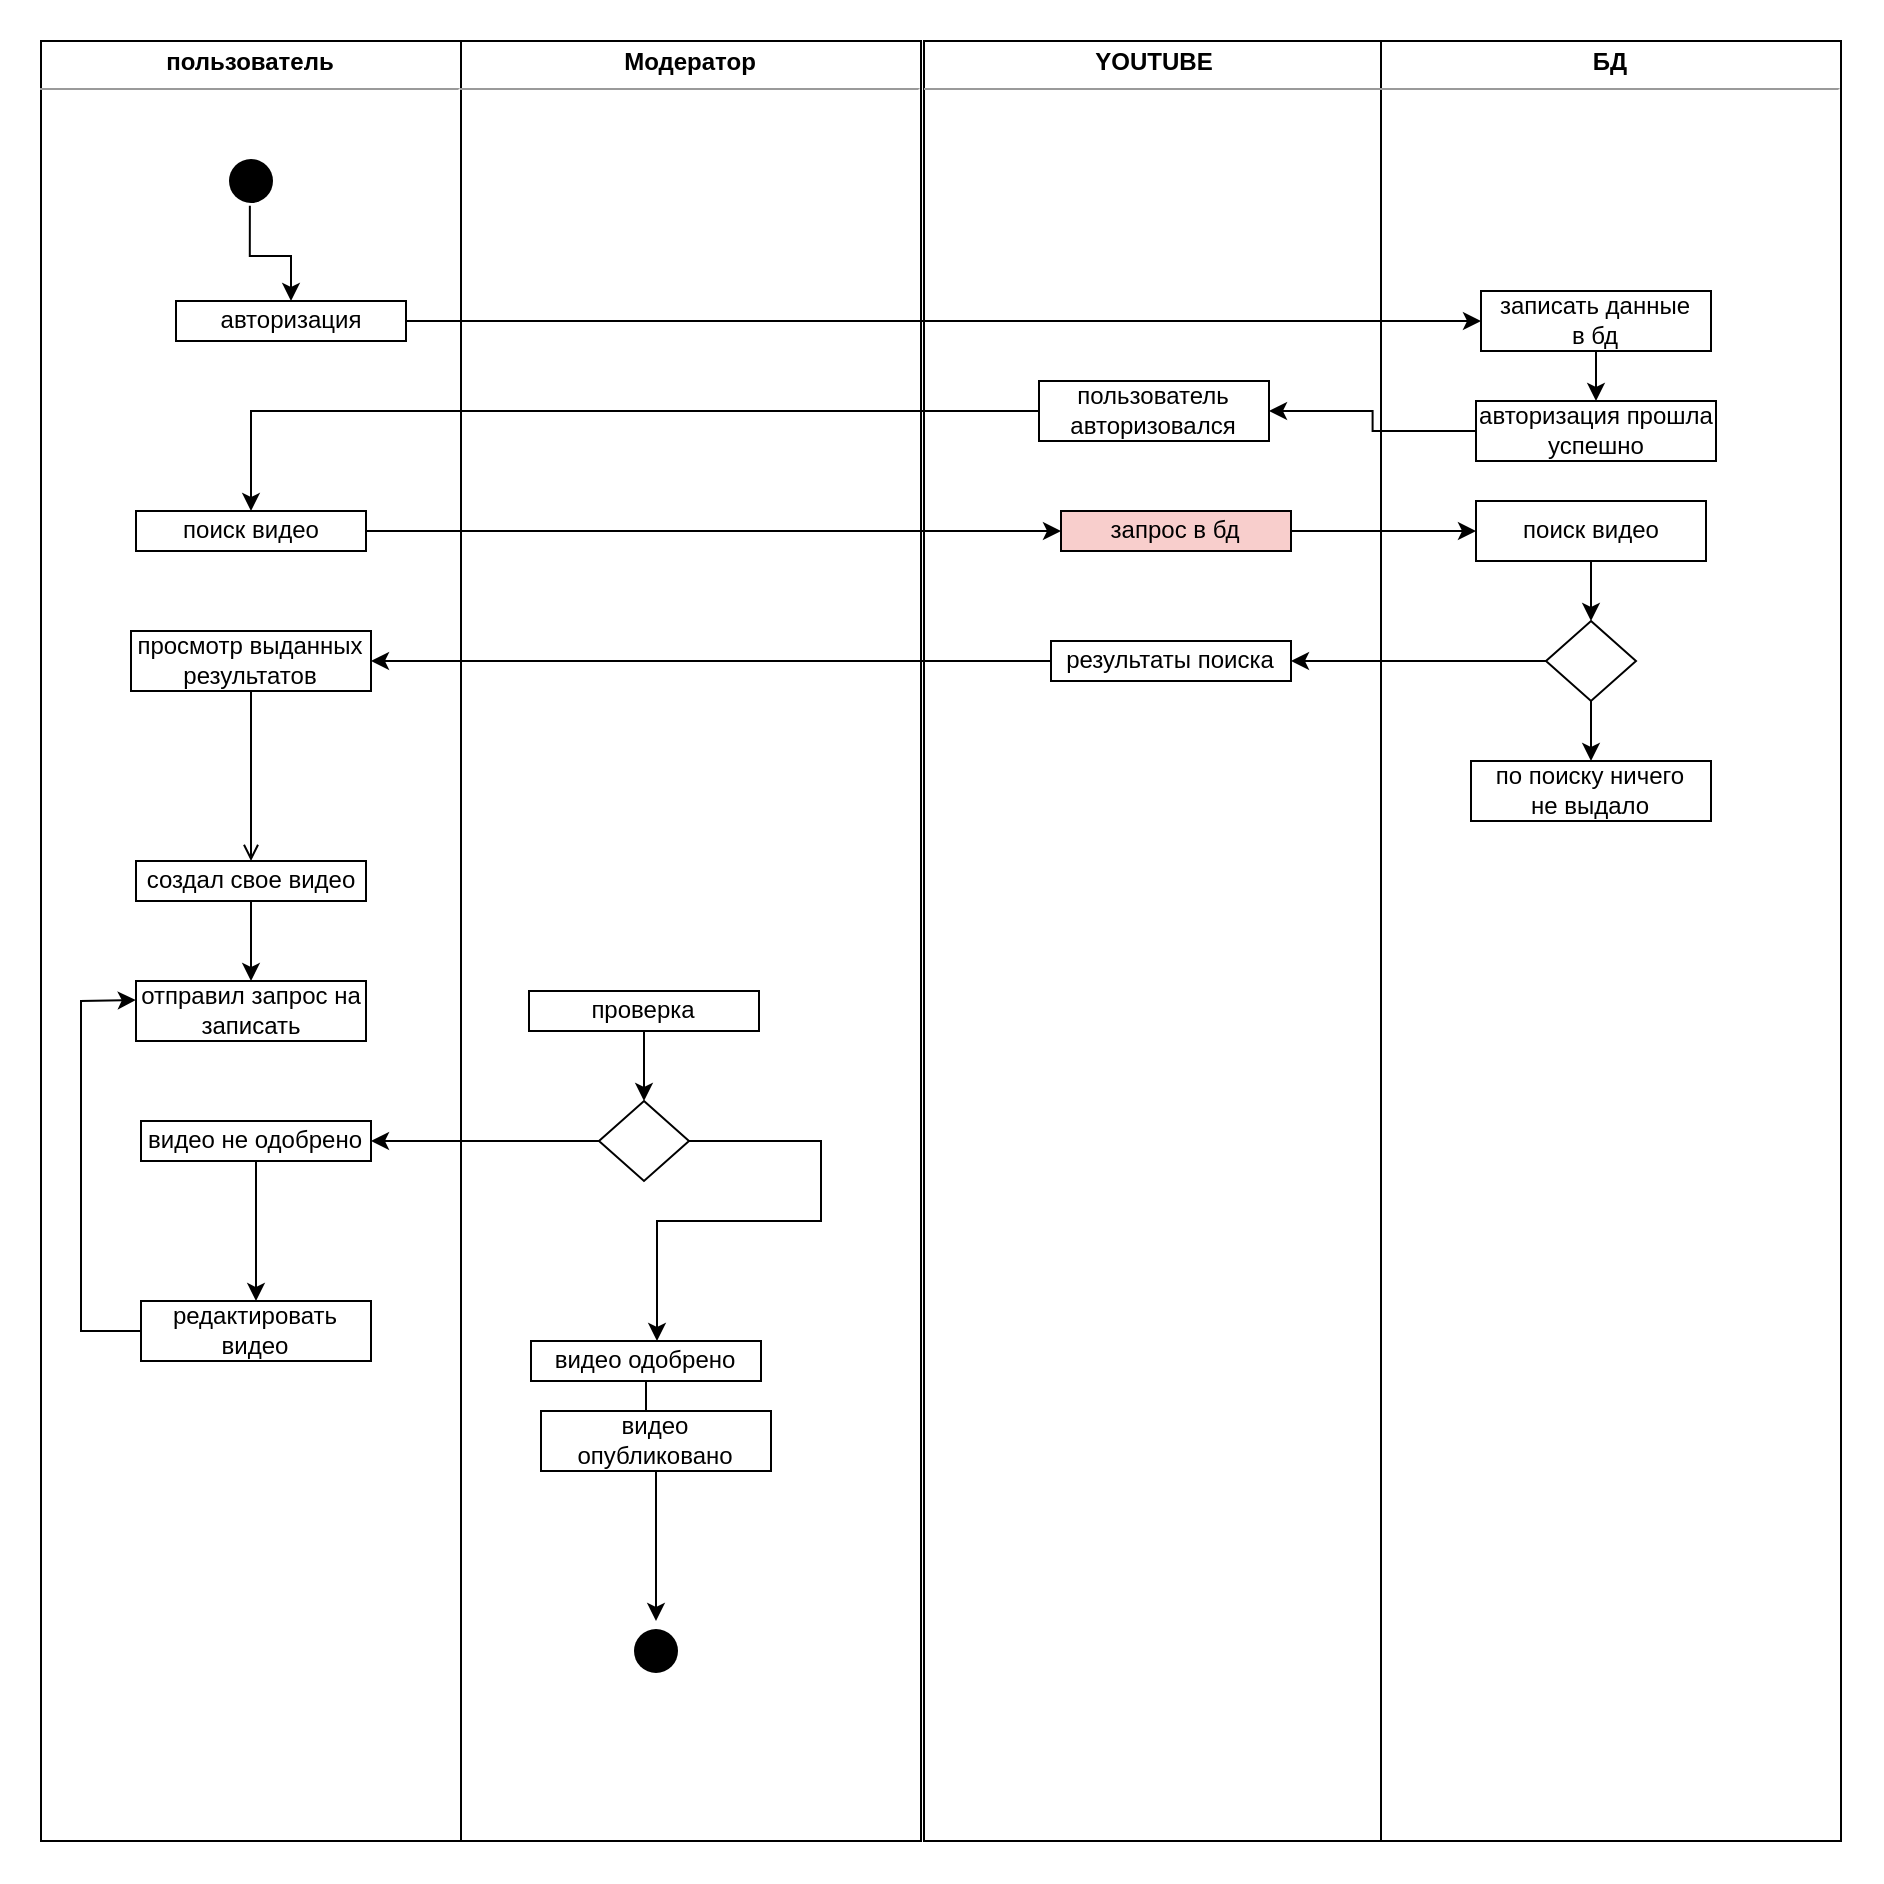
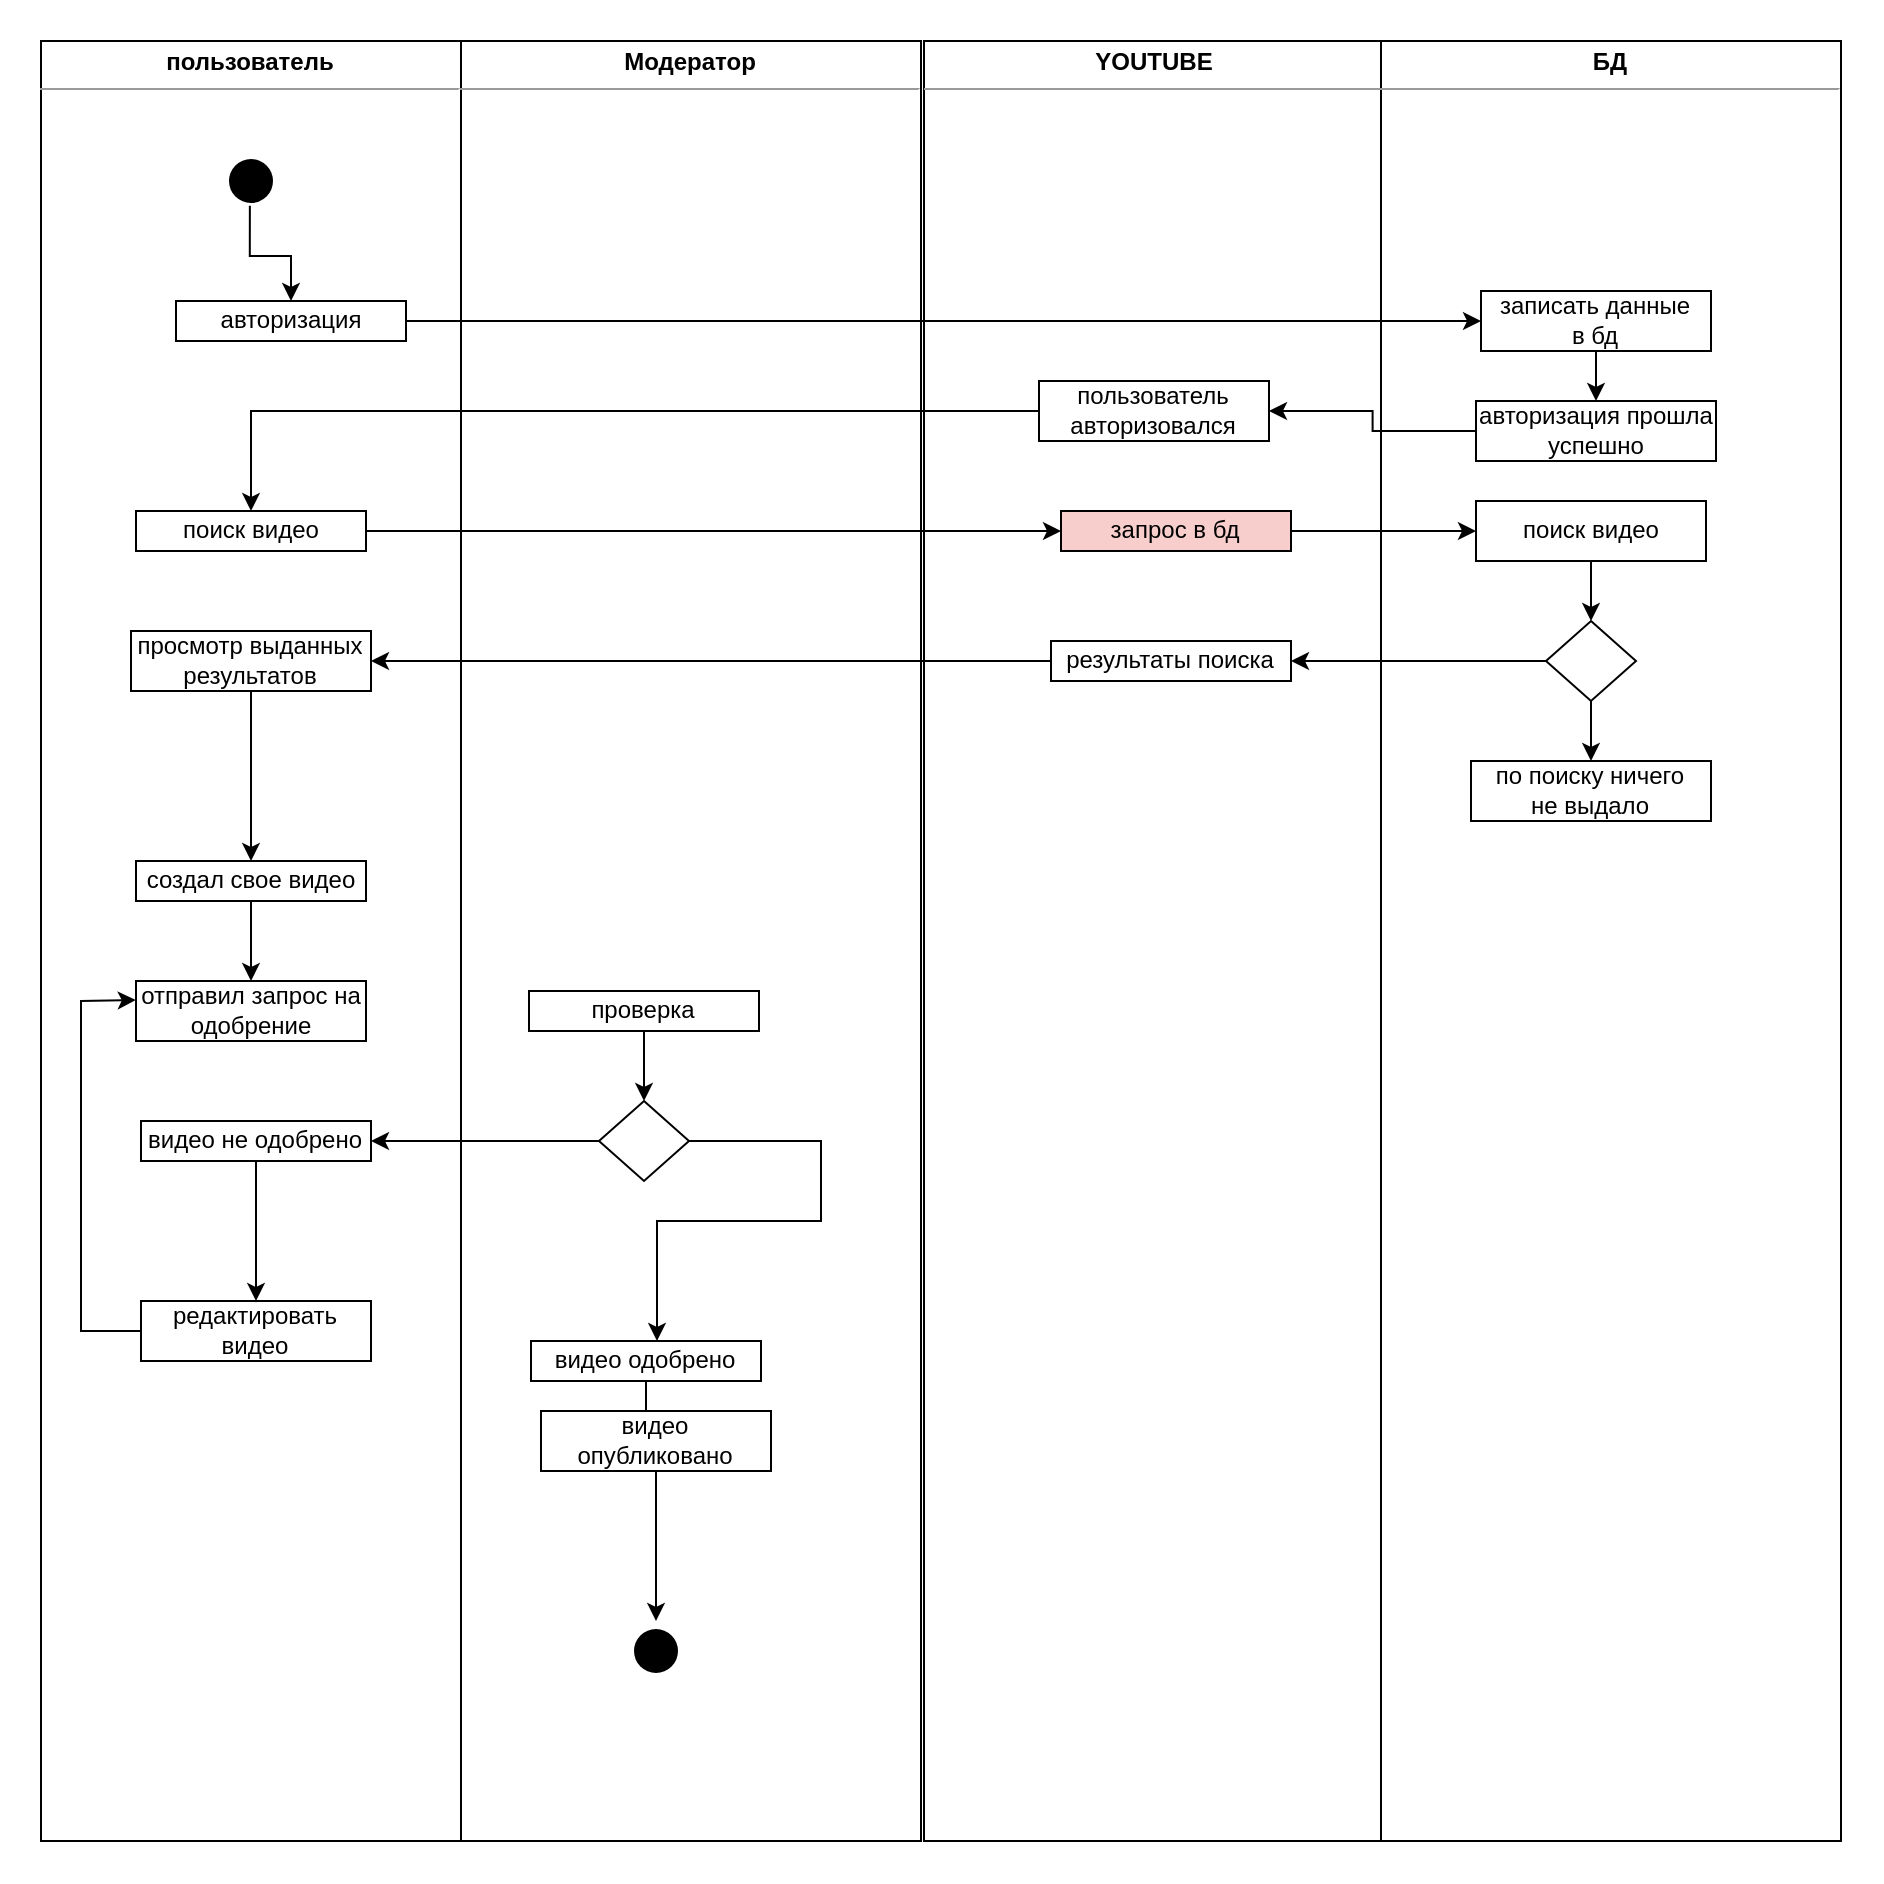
edge "просмотр выданных результатов" -> "создал свое видео": arrowhead open -> classic
node "отправил запрос на записать": label "отправил запрос на записать" -> "отправил запрос на одобрение"
